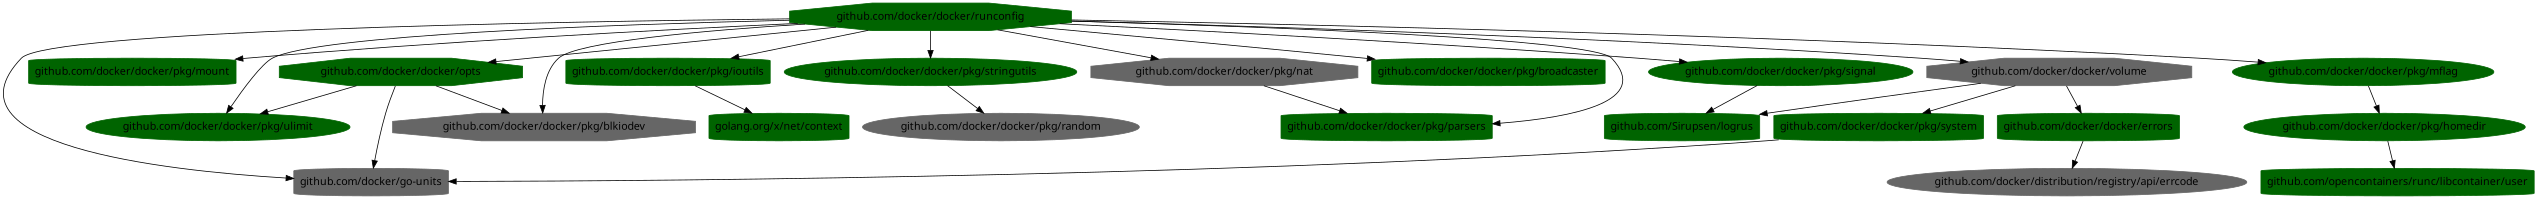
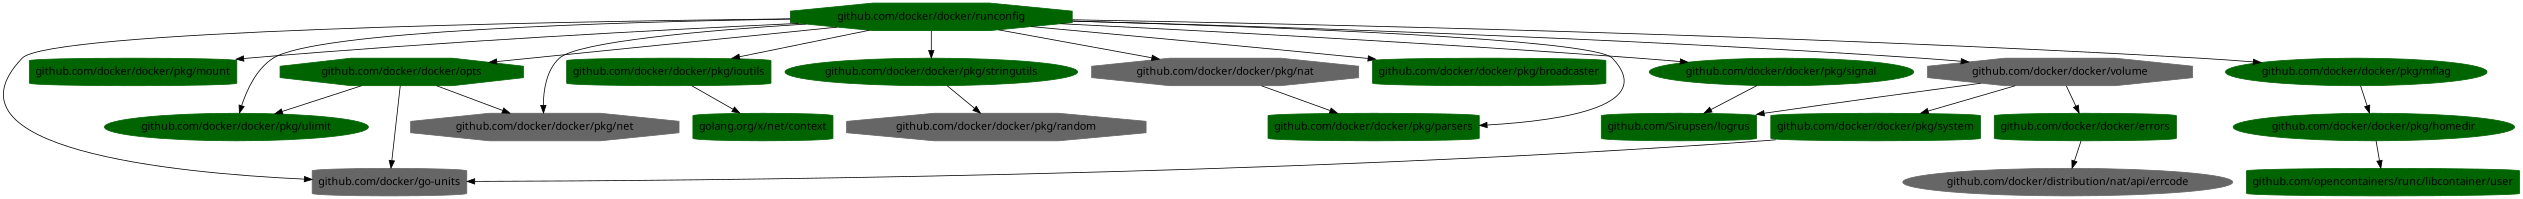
node "github.com/docker/docker/pkg/blkiodev": label "github.com/docker/docker/pkg/blkiodev" -> "github.com/docker/docker/pkg/net"
node "github.com/docker/docker/pkg/random": shape ellipse -> octagon
node "github.com/docker/distribution/registry/api/errcode": label "github.com/docker/distribution/registry/api/errcode" -> "github.com/docker/distribution/nat/api/errcode"
